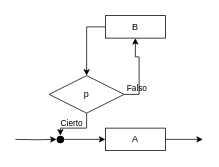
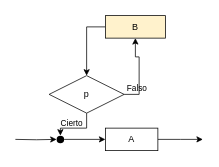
node "B": fillcolor #ffffff -> #fff2cc
node "A": size 60x23 -> 53x23
